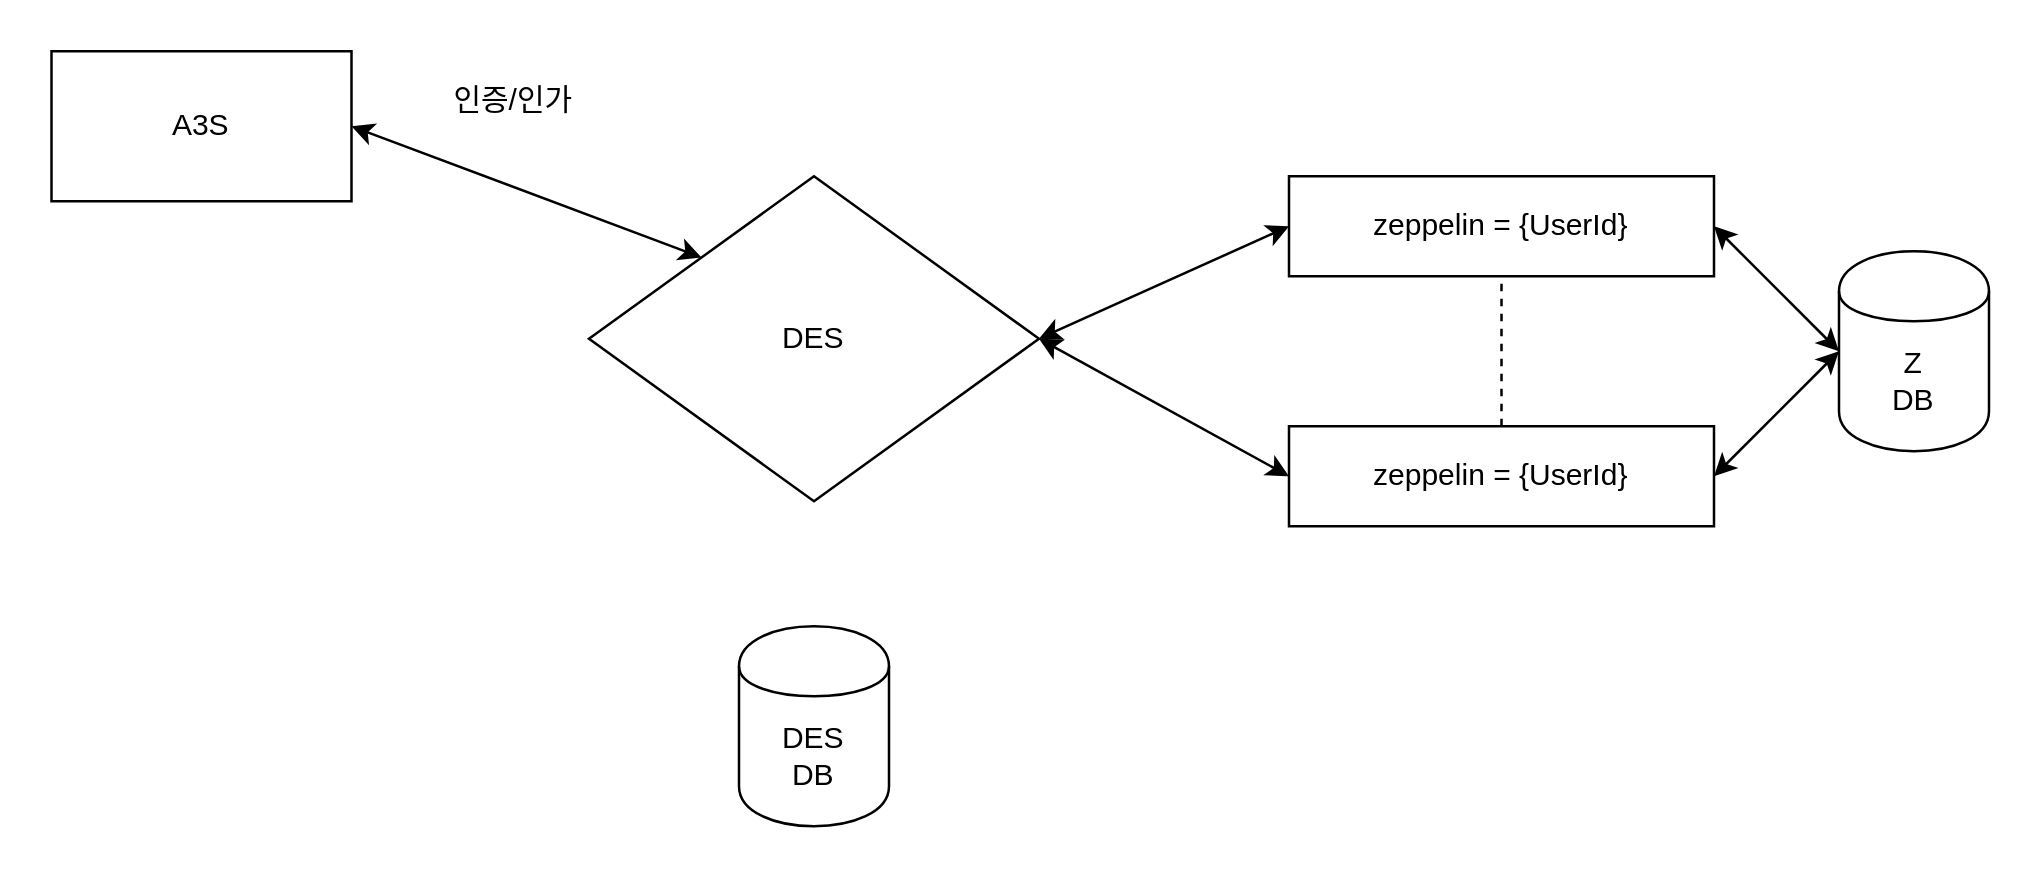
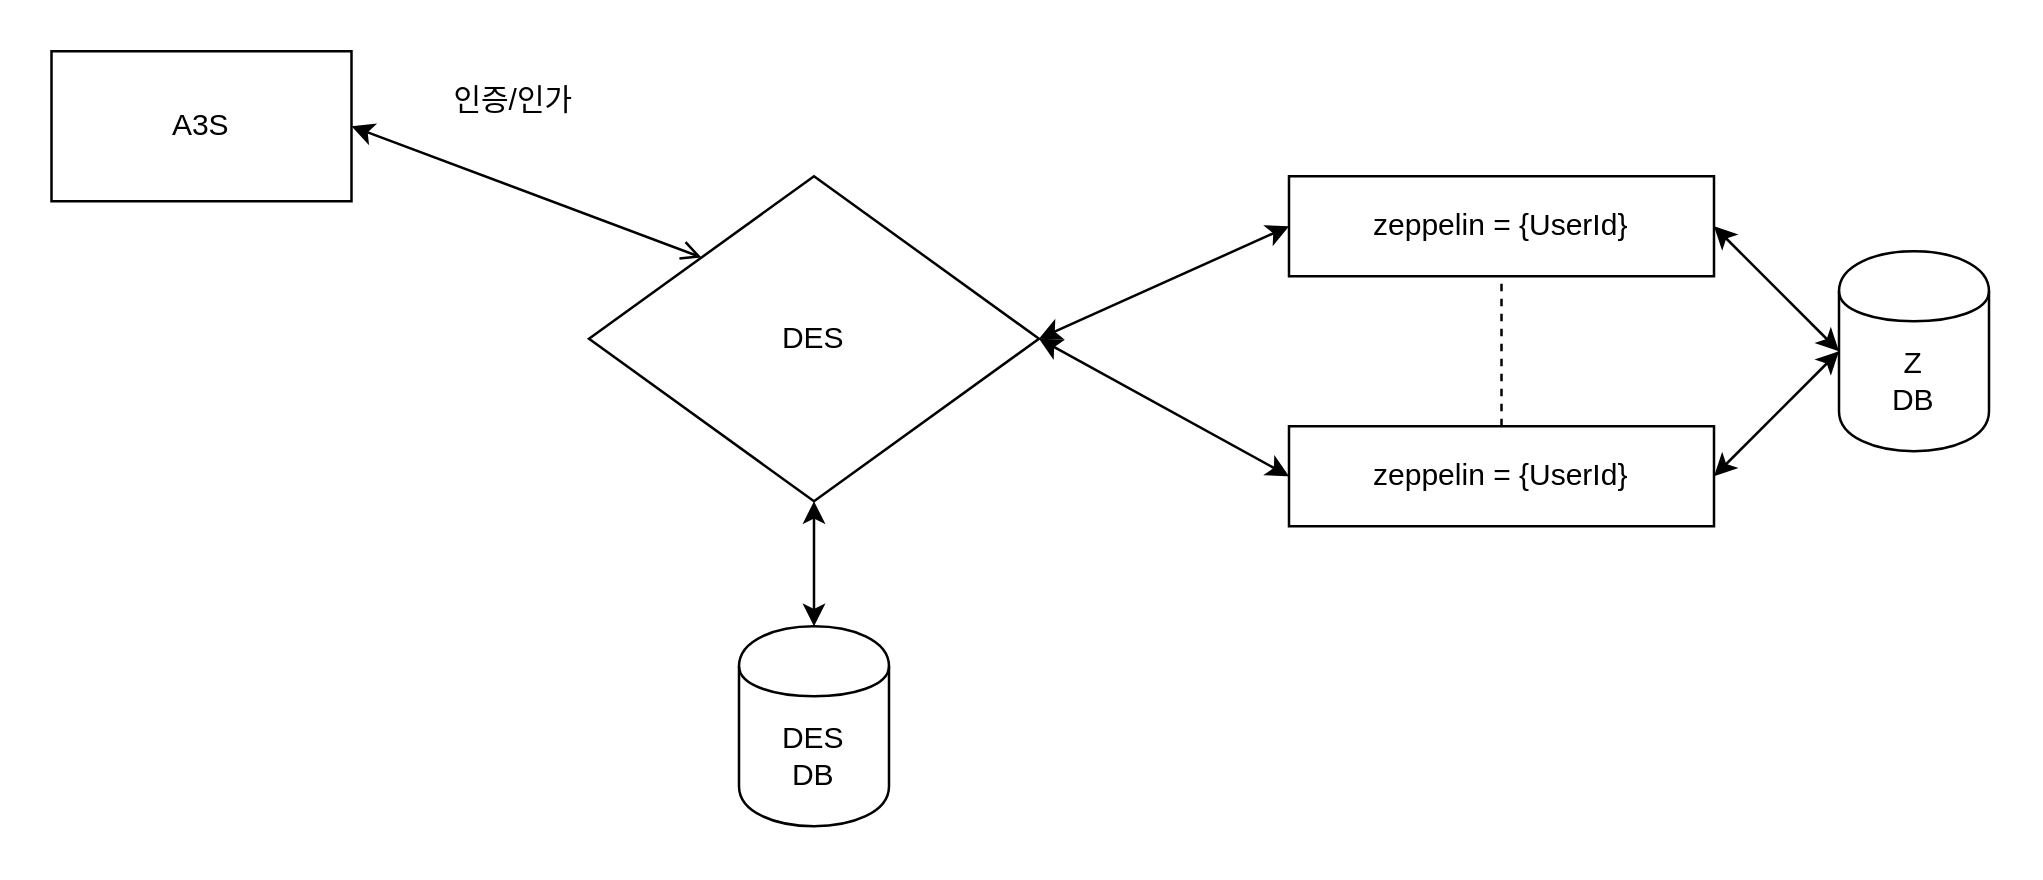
edge "A3S" -- "DES": arrowhead classic -> open
edge "DES" -- "DES DB": added
